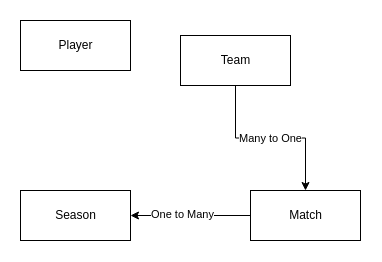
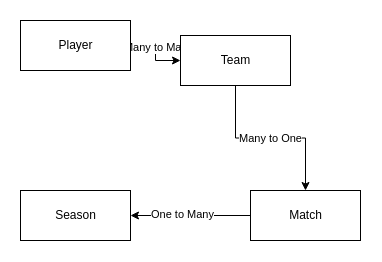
edge "Player" -> "Team": added, label "Many to Many"
